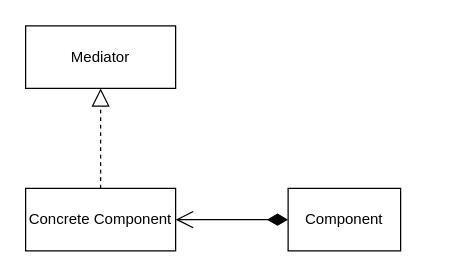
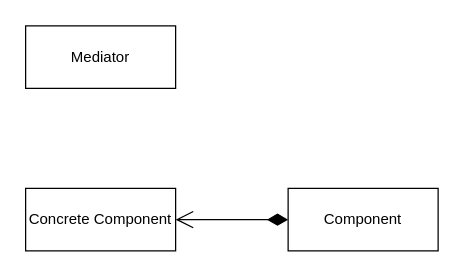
edge "Concrete Component" -> "Mediator": removed
node "Component": size 113x63 -> 150x63
